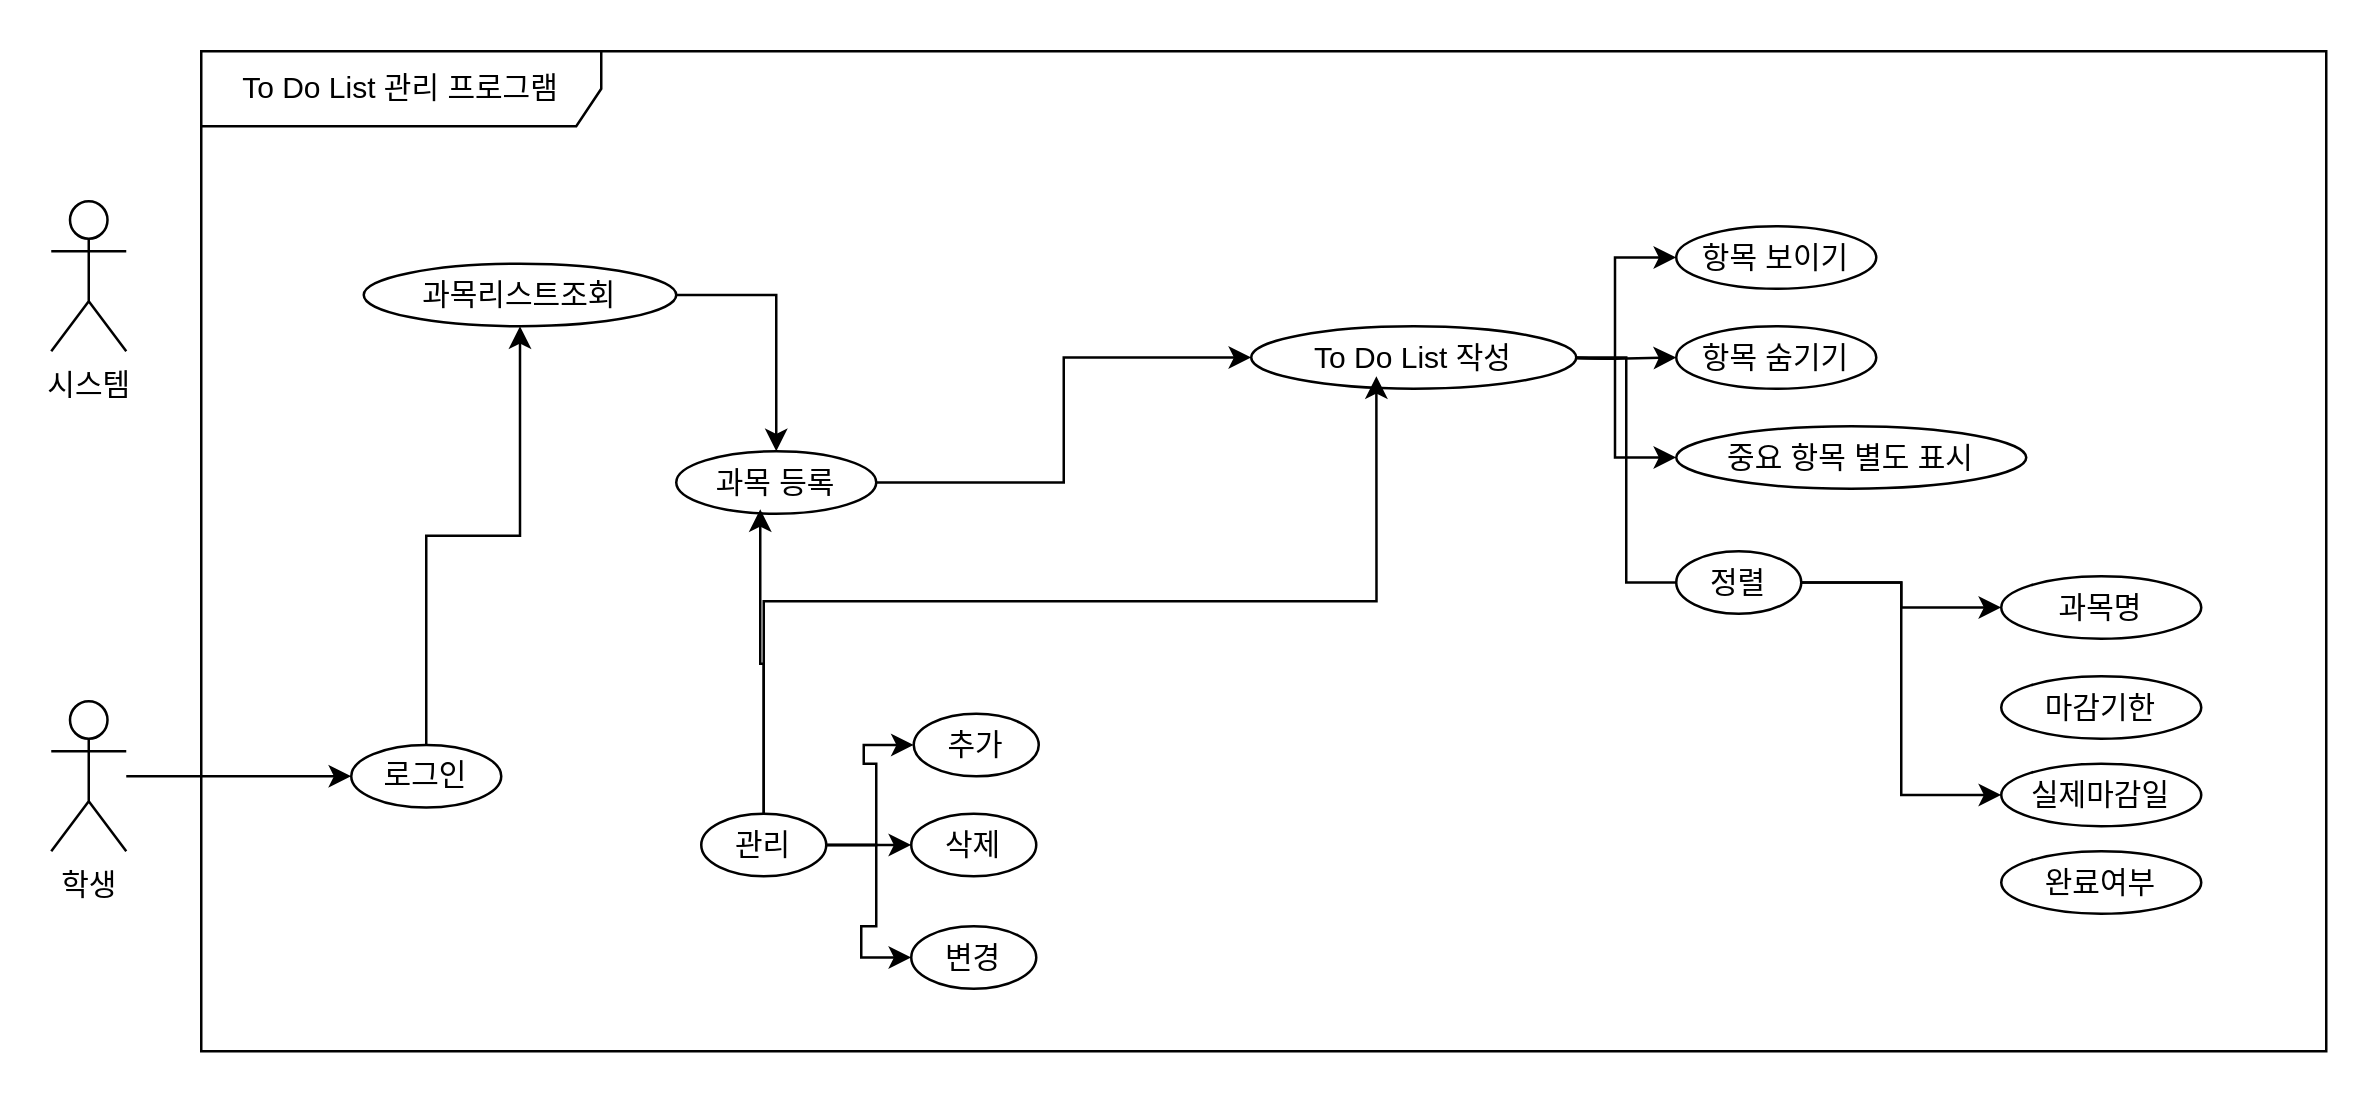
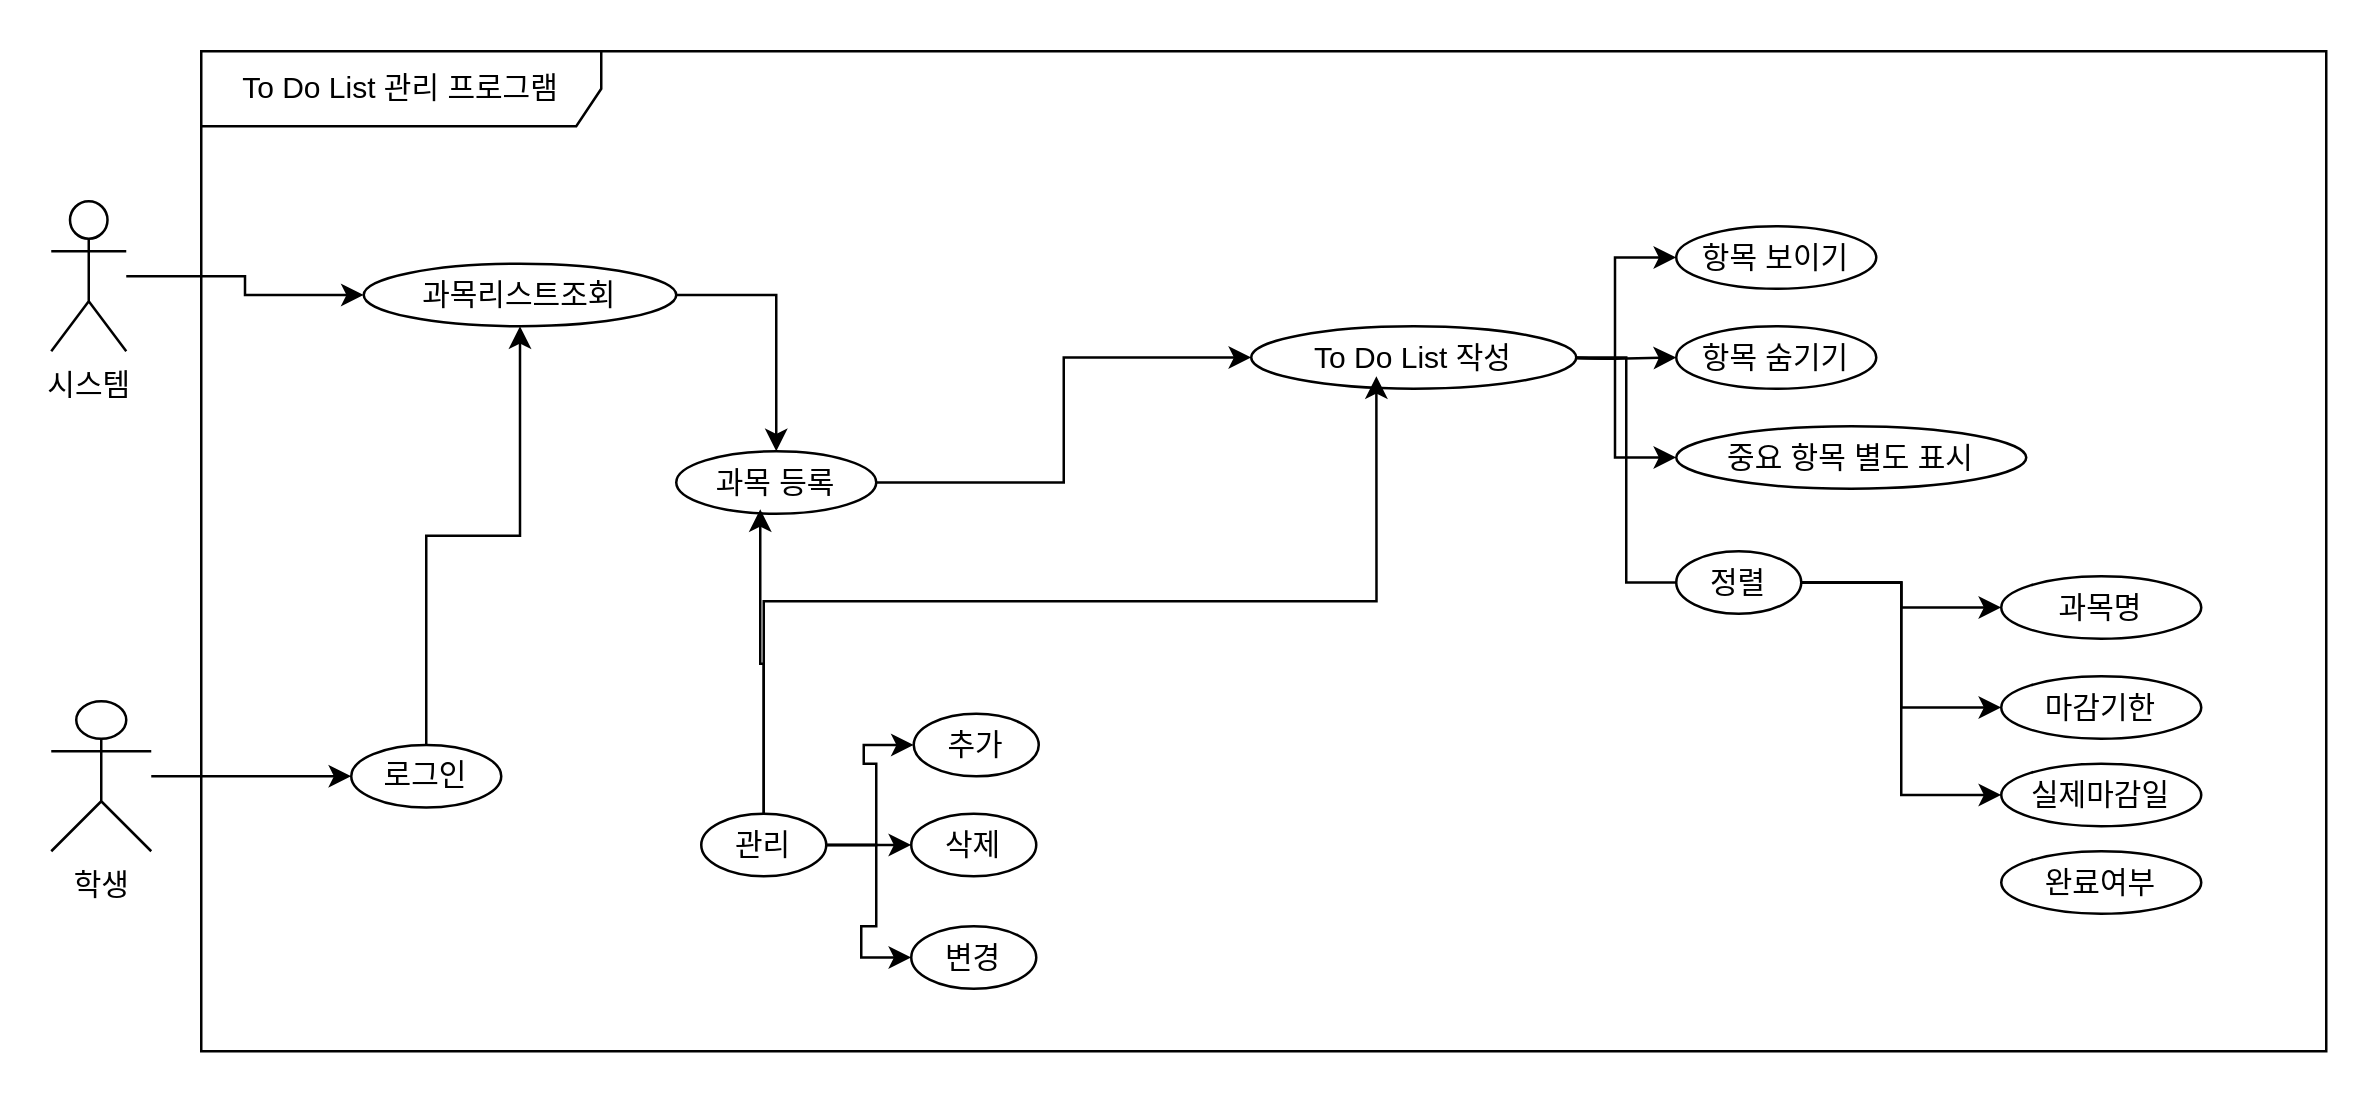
edge "시스템" -> "과목리스트조회": added
edge "정렬" -> "마감기한": added
node "학생": size 75x150 -> 100x150
